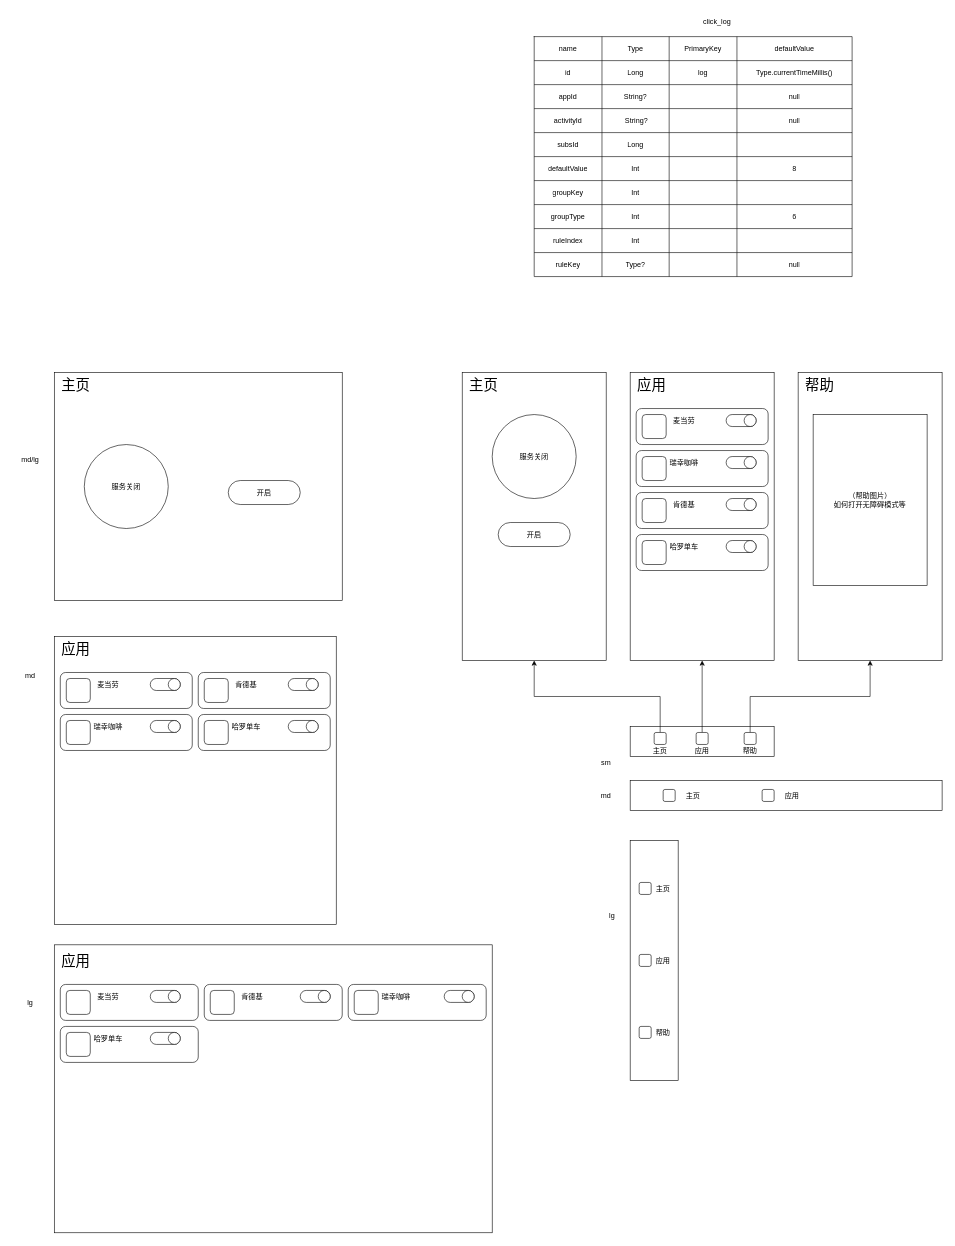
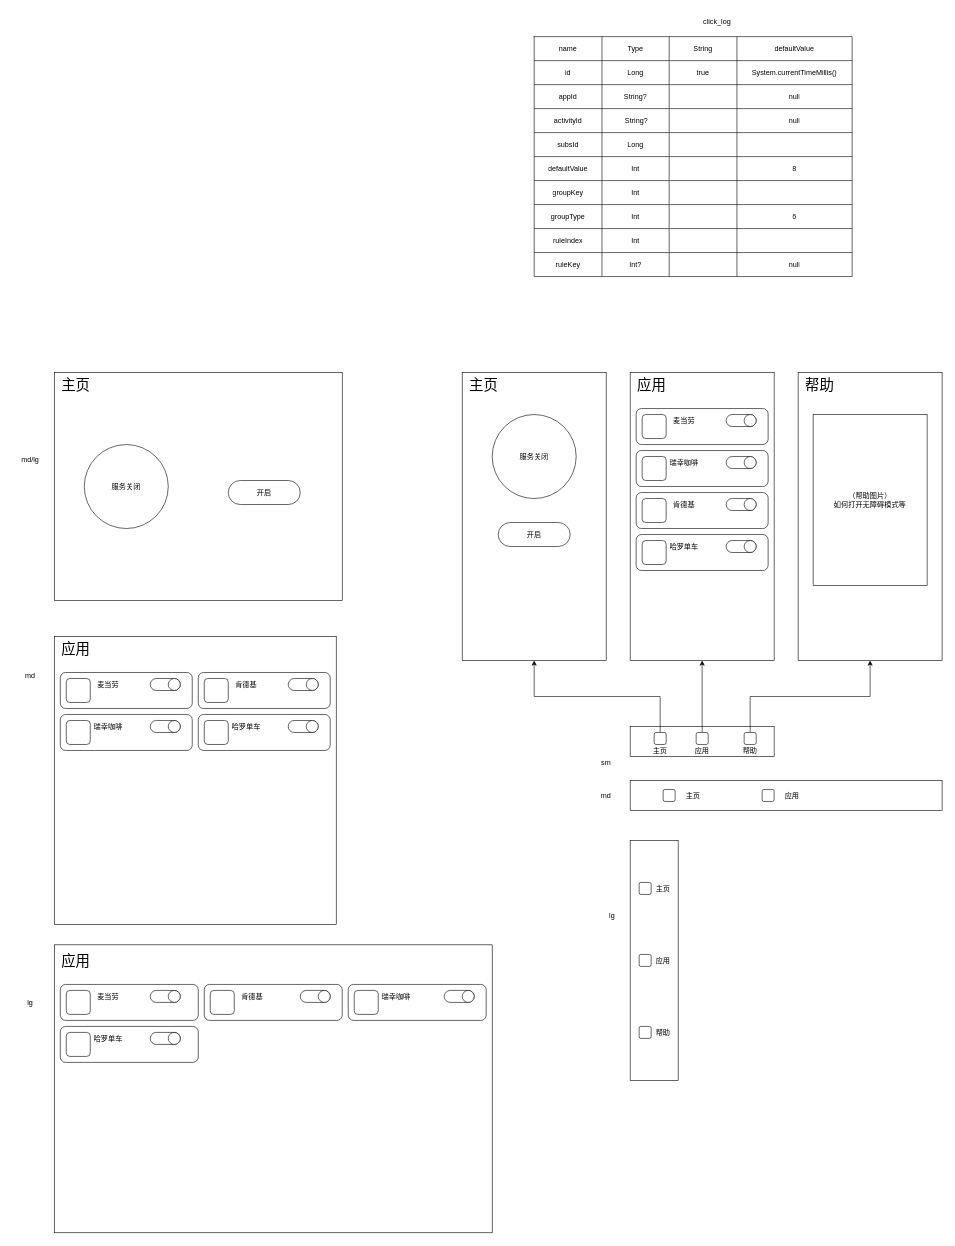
node "PrimaryKey": label "PrimaryKey" -> "String"
node "log": label "log" -> "true"
node "Type.currentTimeMillis()": label "Type.currentTimeMillis()" -> "System.currentTimeMillis()"
node "Type?": label "Type?" -> "Int?"
